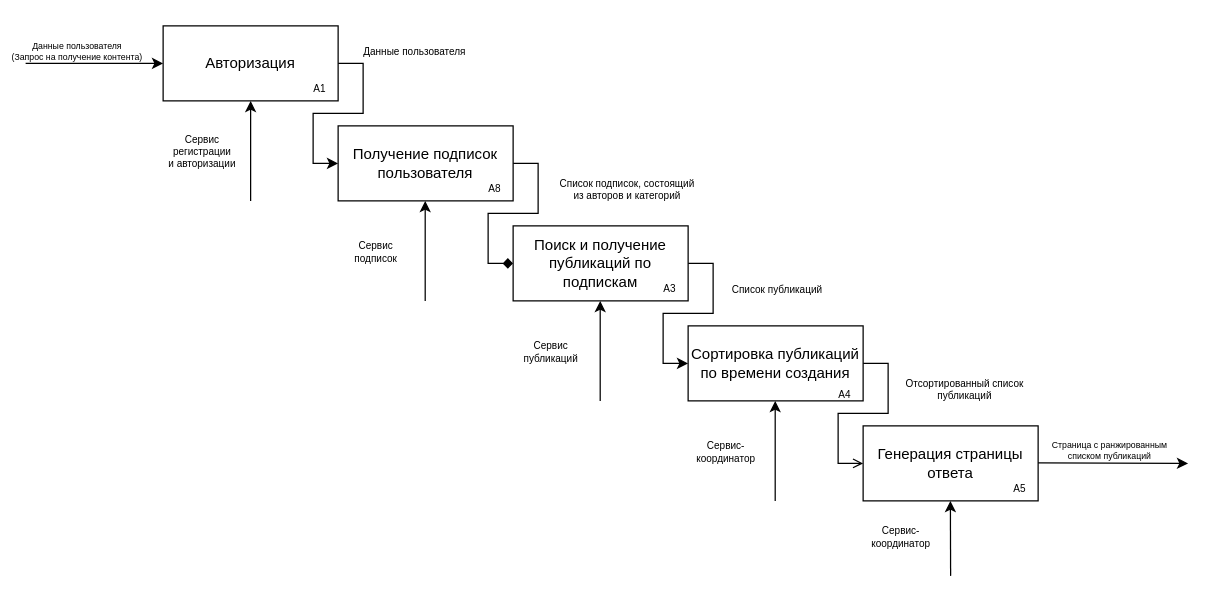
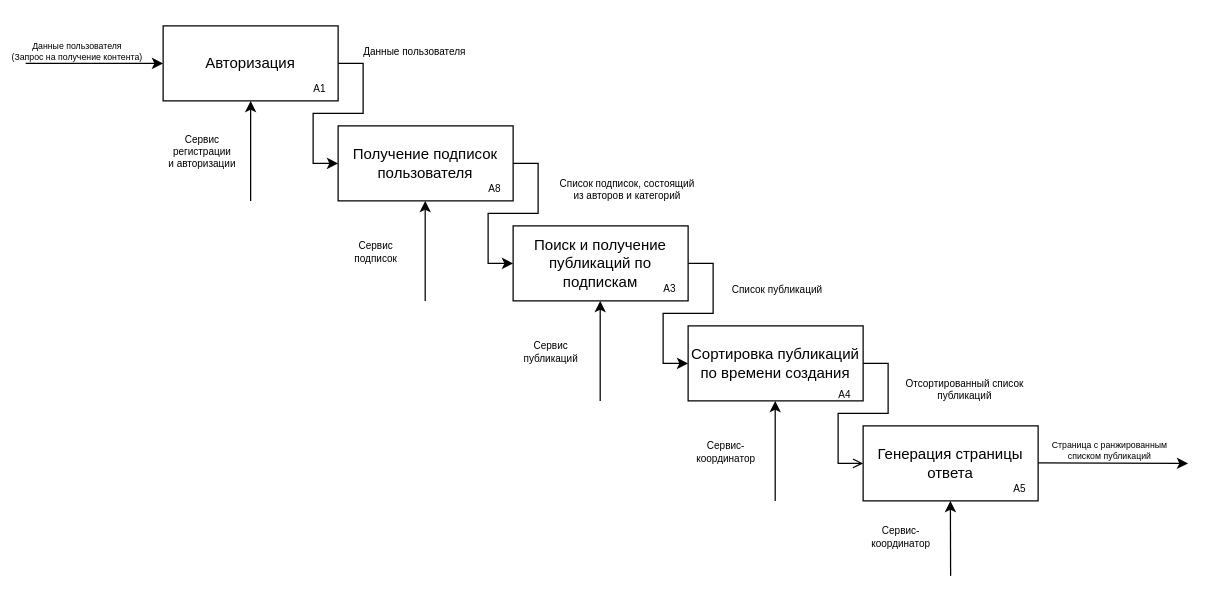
edge "Получение подписок пользователя" -> "Поиск и получение публикаций по подпискам": arrowhead diamond -> classic
